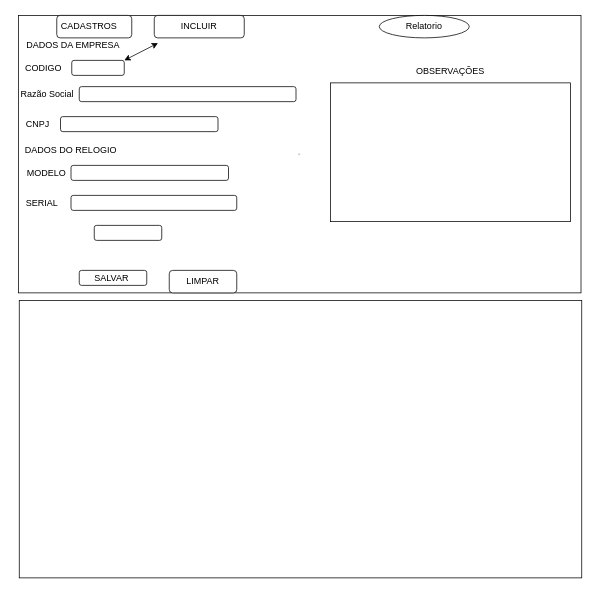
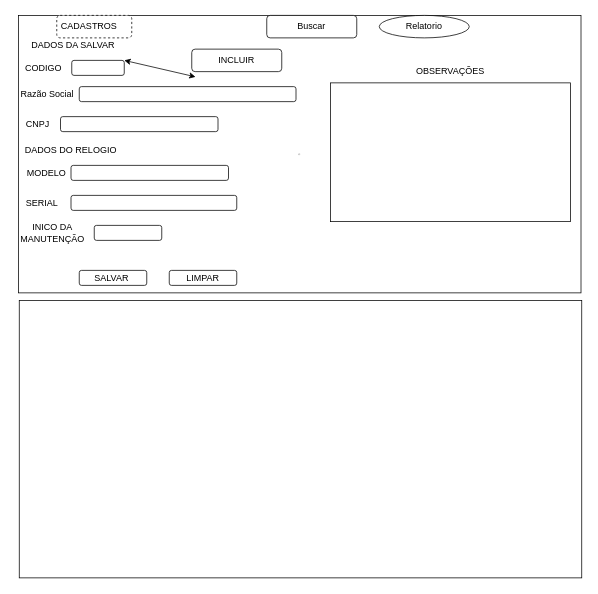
node "CADASTROS": style solid -> dashed
node "INCLUIR": moved (199, 27) -> (237, 60)
node "Buscar": added
node "DADOS DA EMPRESA": label "DADOS DA EMPRESA" -> "DADOS DA SALVAR"
node "INICO DA MANUTENÇÃO": added
node "LIMPAR": size 68x23 -> 68x15
